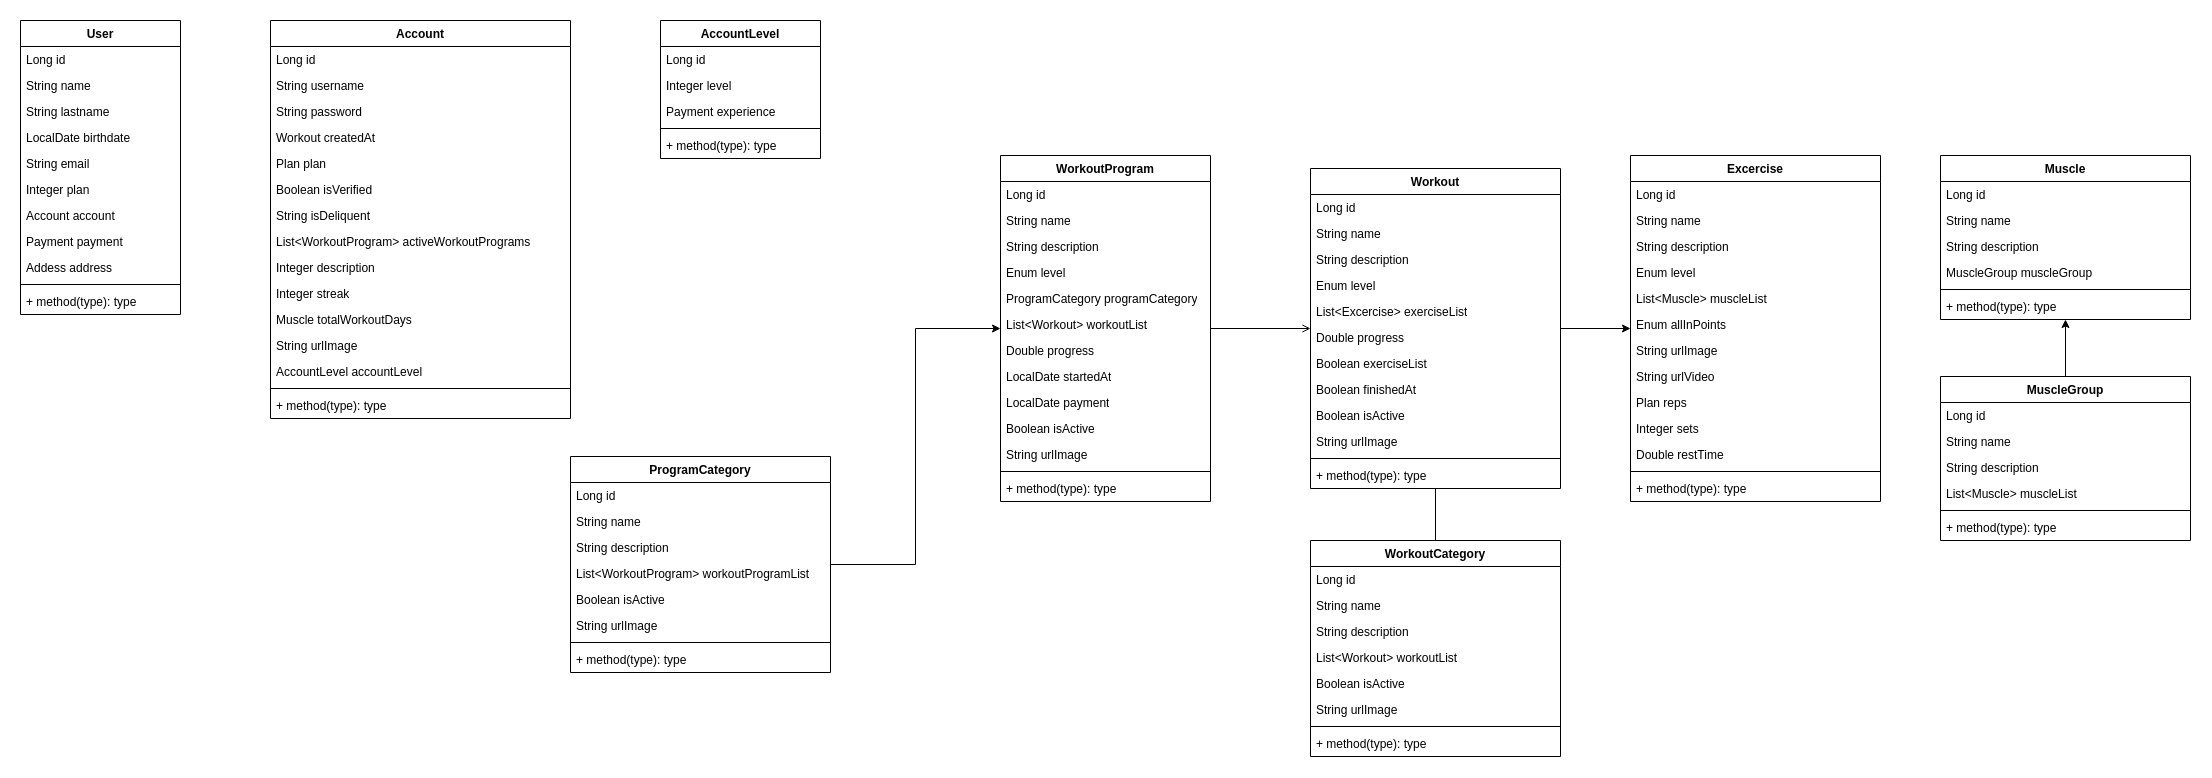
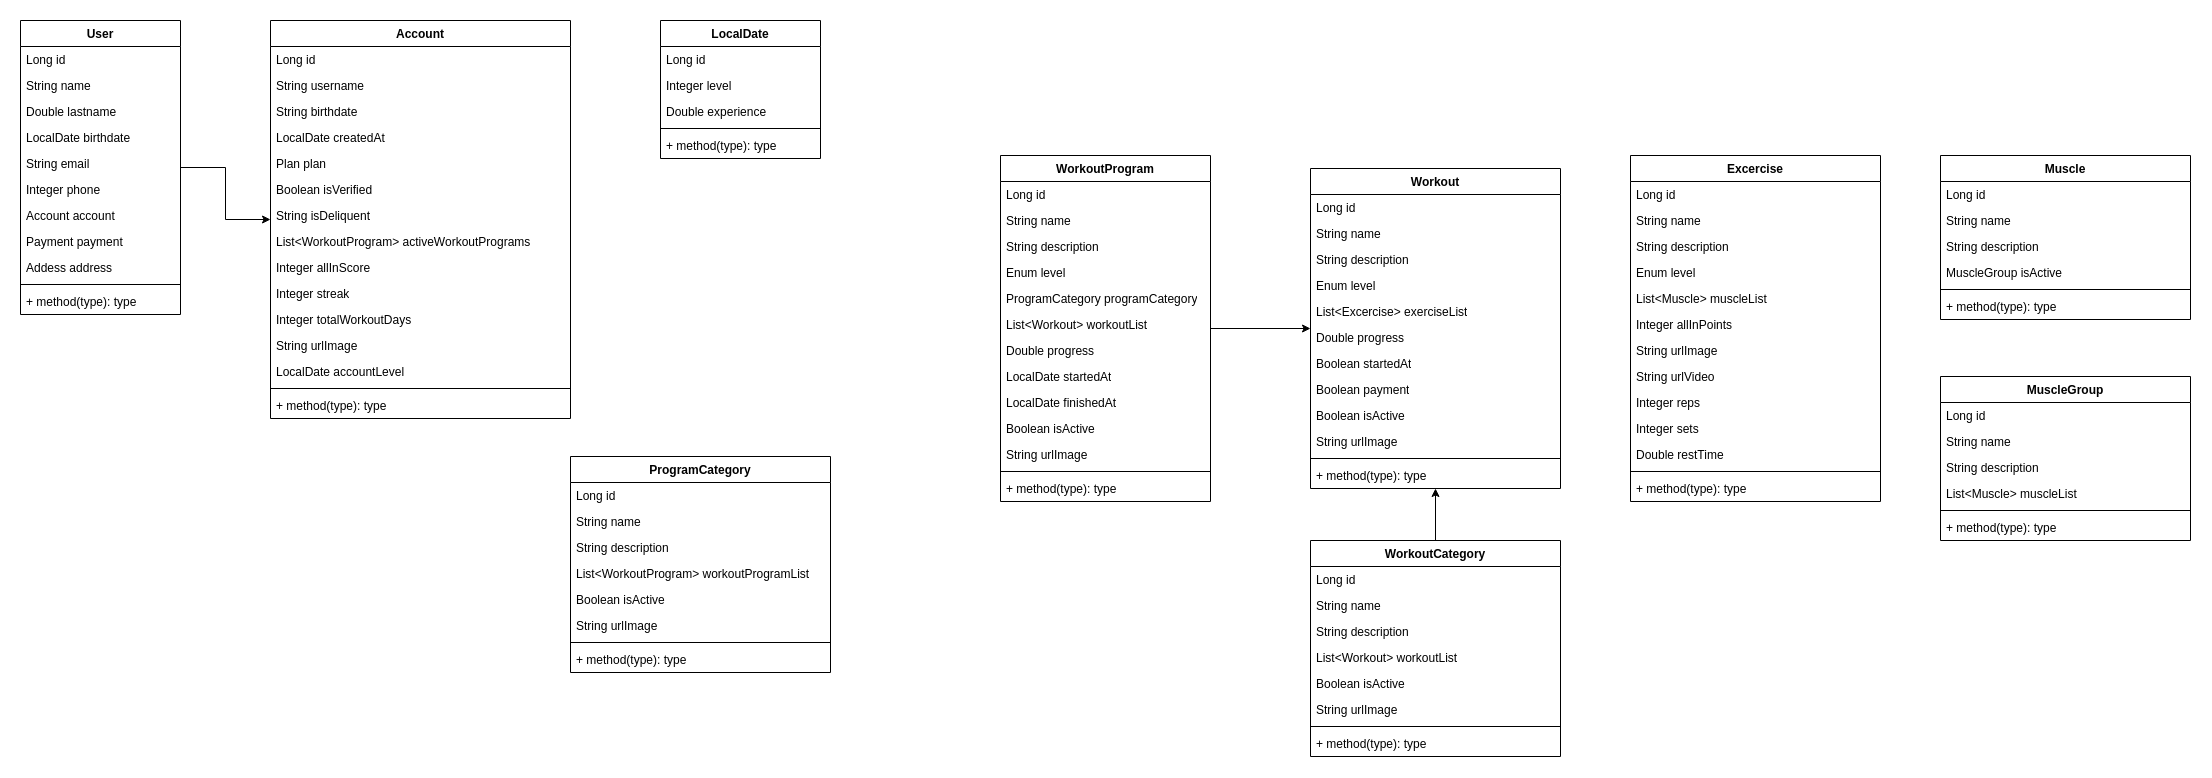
node "AccountLevel": label "AccountLevel" -> "LocalDate"
node "String lastname": label "String lastname" -> "Double lastname"
node "String password": label "String password" -> "String birthdate"
node "Payment experience": label "Payment experience" -> "Double experience"
node "Workout createdAt": label "Workout createdAt" -> "LocalDate createdAt"
node "Integer plan": label "Integer plan" -> "Integer phone"
edge "User" -> "Account": added
node "Integer description": label "Integer description" -> "Integer allInScore"
node "MuscleGroup muscleGroup": label "MuscleGroup muscleGroup" -> "MuscleGroup isActive"
node "Muscle totalWorkoutDays": label "Muscle totalWorkoutDays" -> "Integer totalWorkoutDays"
node "Enum allInPoints": label "Enum allInPoints" -> "Integer allInPoints"
edge "WorkoutProgram" -> "Workout": arrowhead open -> classic
edge "Workout" -> "Excercise": removed
edge "MuscleGroup" -> "Muscle": removed
node "Boolean exerciseList": label "Boolean exerciseList" -> "Boolean startedAt"
node "AccountLevel accountLevel": label "AccountLevel accountLevel" -> "LocalDate accountLevel"
node "Boolean finishedAt": label "Boolean finishedAt" -> "Boolean payment"
node "LocalDate payment": label "LocalDate payment" -> "LocalDate finishedAt"
node "Plan reps": label "Plan reps" -> "Integer reps"
edge "ProgramCategory" -> "WorkoutProgram": removed
edge "Workout" -- "WorkoutCategory": arrowhead none -> classic
